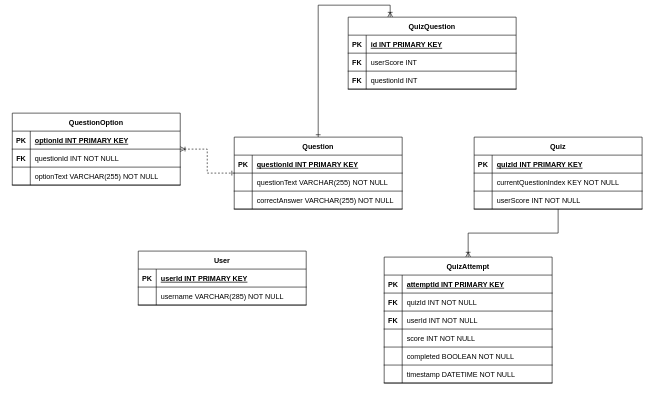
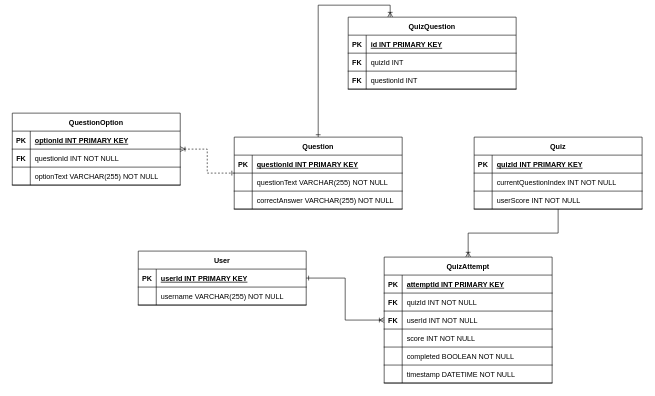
node "userScore INT": label "userScore INT" -> "quizId INT"
node "currentQuestionIndex KEY NOT NULL": label "currentQuestionIndex KEY NOT NULL" -> "currentQuestionIndex INT NOT NULL"
node "username VARCHAR(285) NOT NULL": label "username VARCHAR(285) NOT NULL" -> "username VARCHAR(255) NOT NULL"
edge "User" -- "QuizAttempt": added
